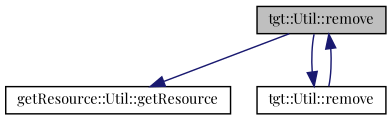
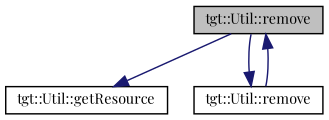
node "getResource::Util::getResource": label "getResource::Util::getResource" -> "tgt::Util::getResource"
